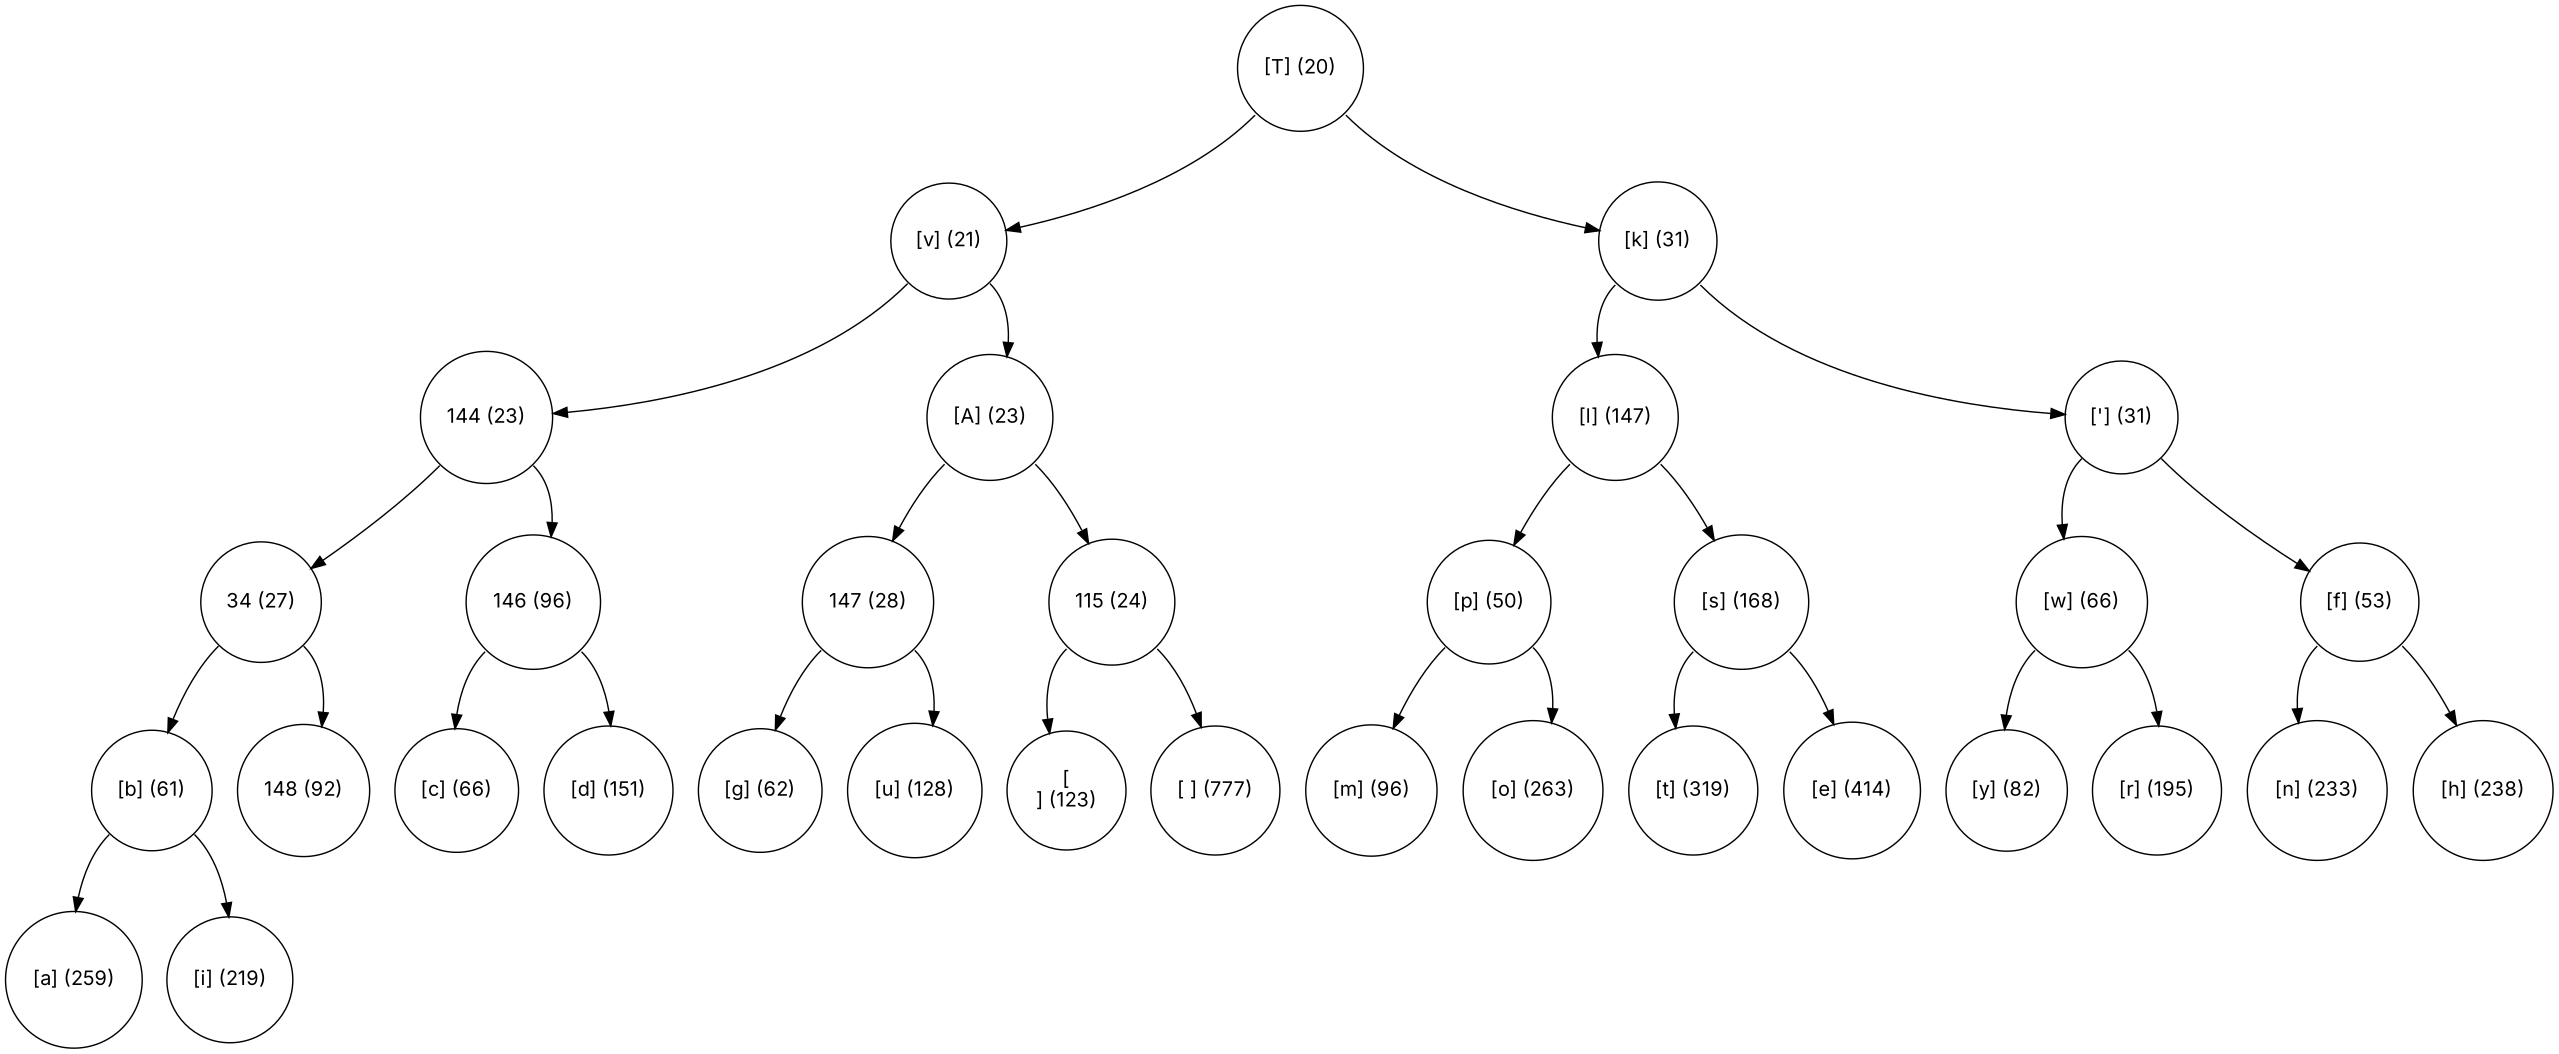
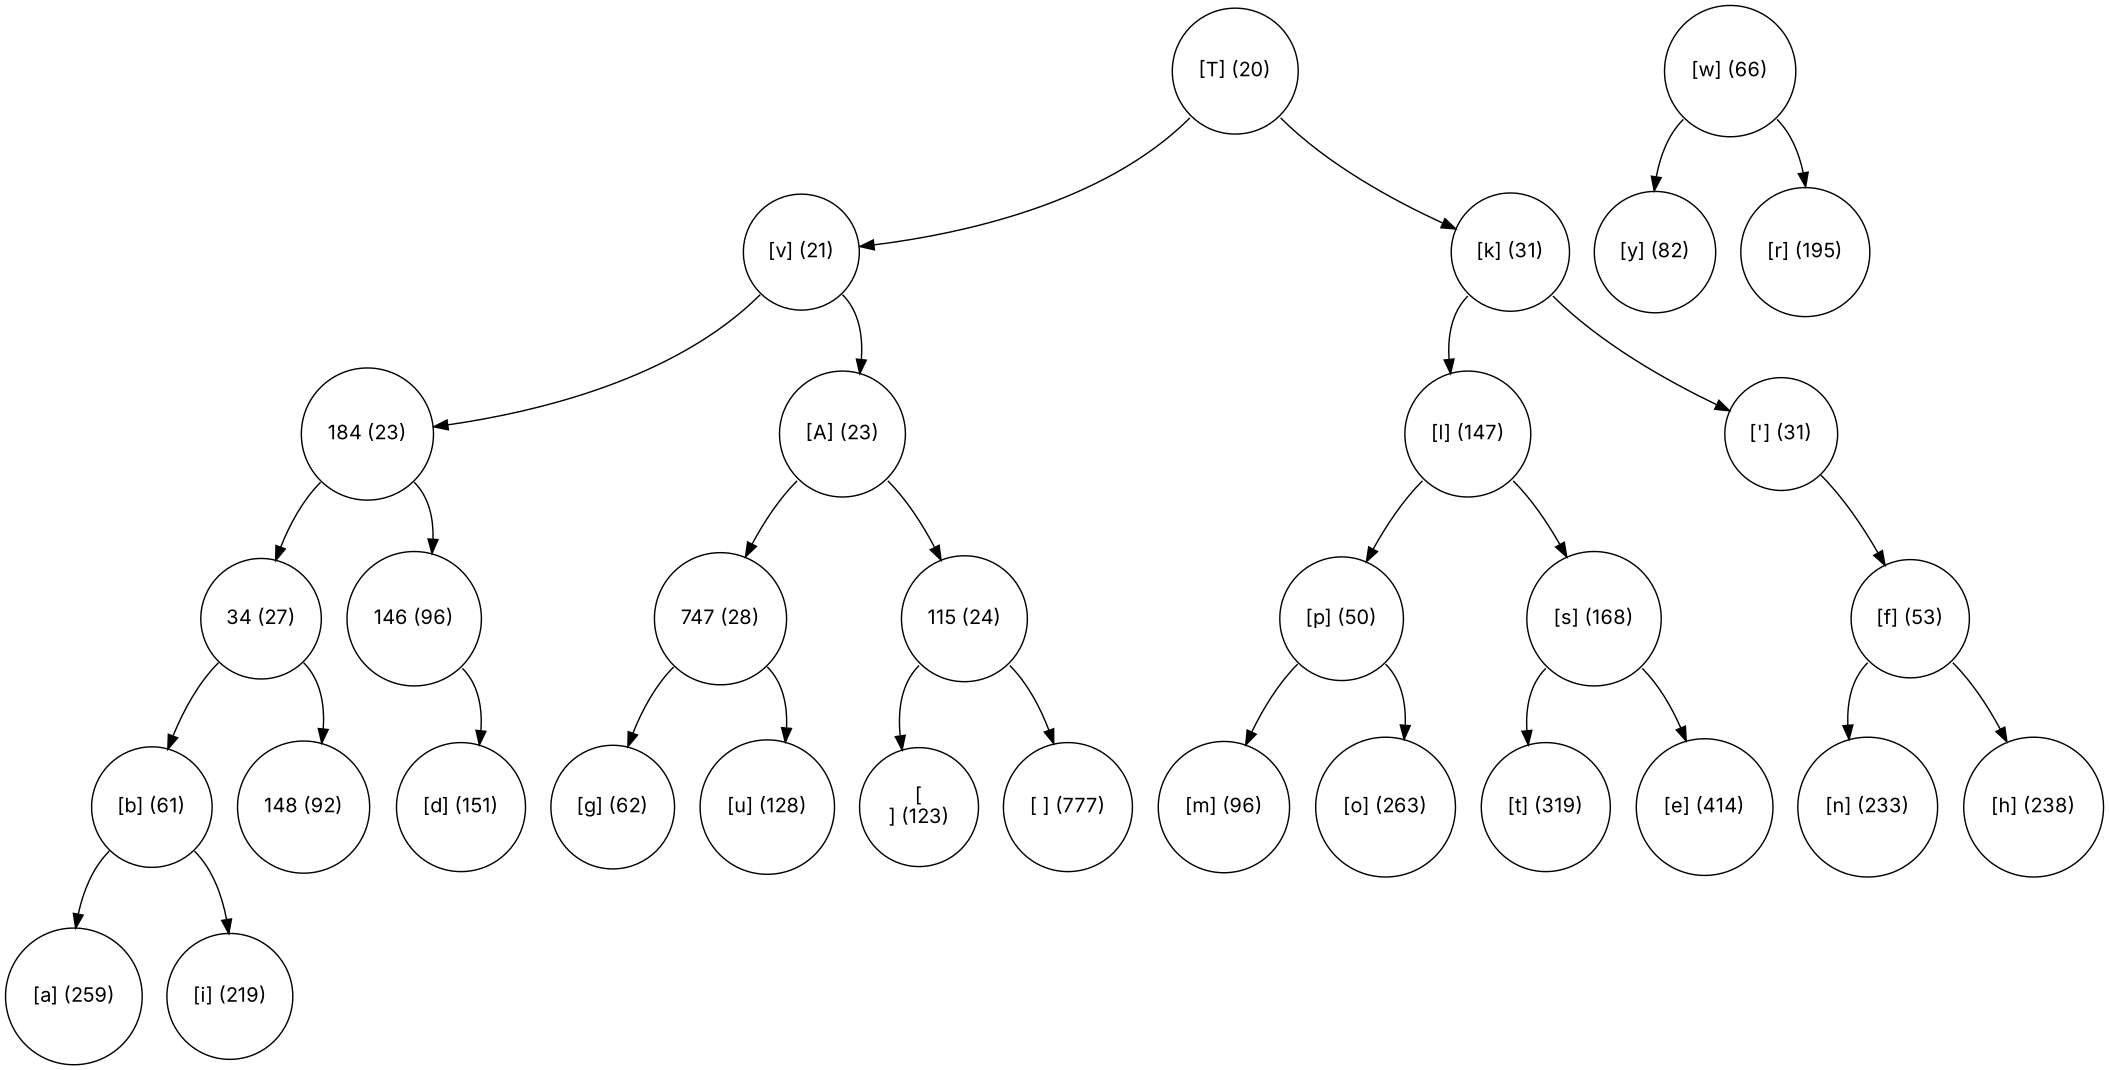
node "144 (23)": label "144 (23)" -> "184 (23)"
edge "['] (31)" -> "[w] (66)": removed
node "147 (28)": label "147 (28)" -> "747 (28)"
node "[c] (66)": removed
